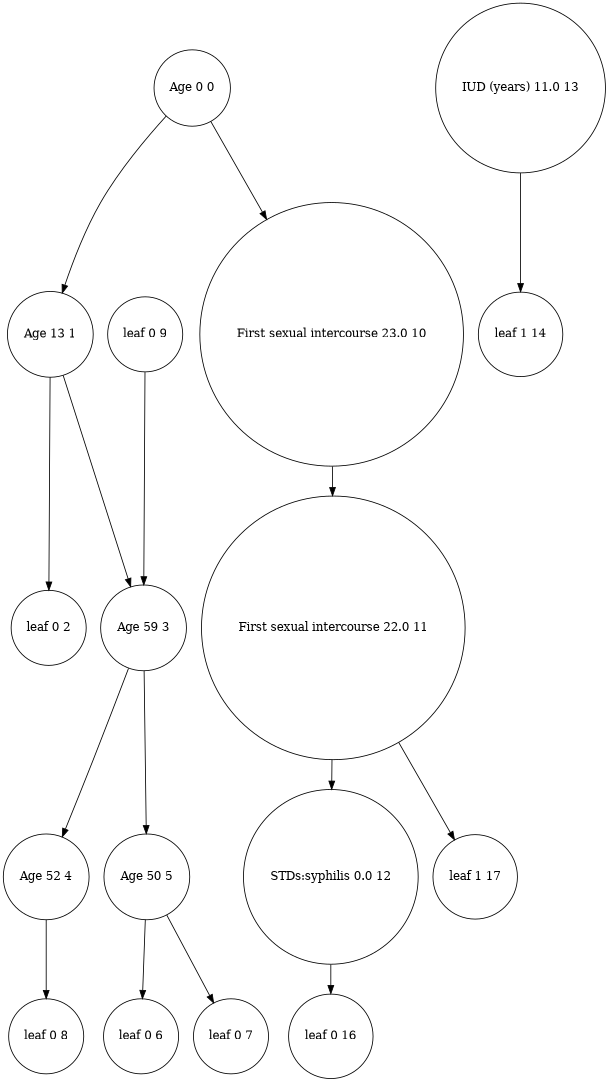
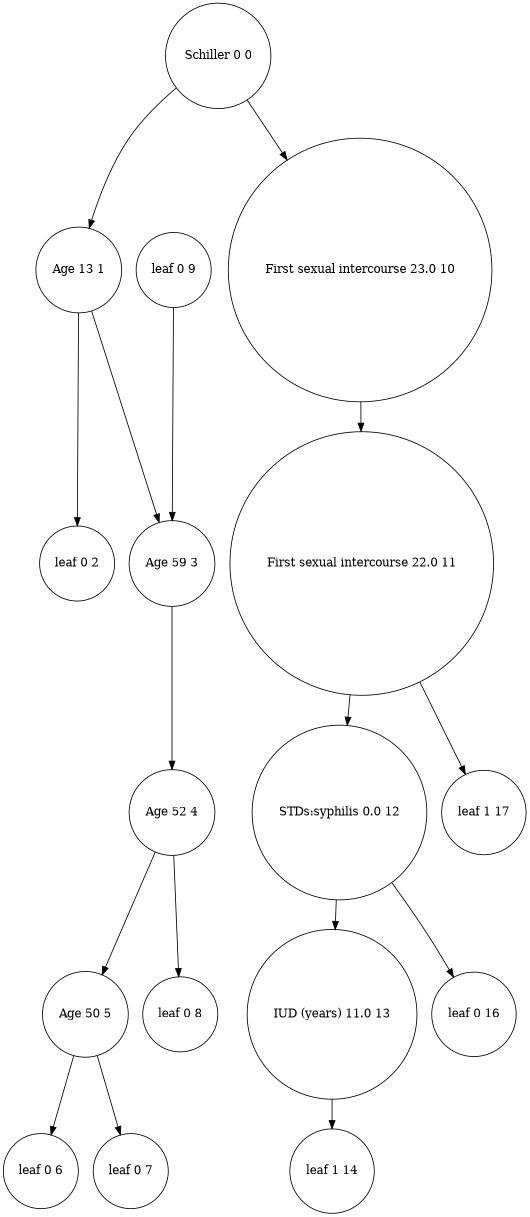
node "Age 0 0": label "Age 0 0" -> "Schiller 0 0"
edge "Age 59 3" -> "Age 50 5": now "Age 52 4" -> "Age 50 5"
edge "STDs:syphilis 0.0 12" -> "IUD (years) 11.0 13": added
